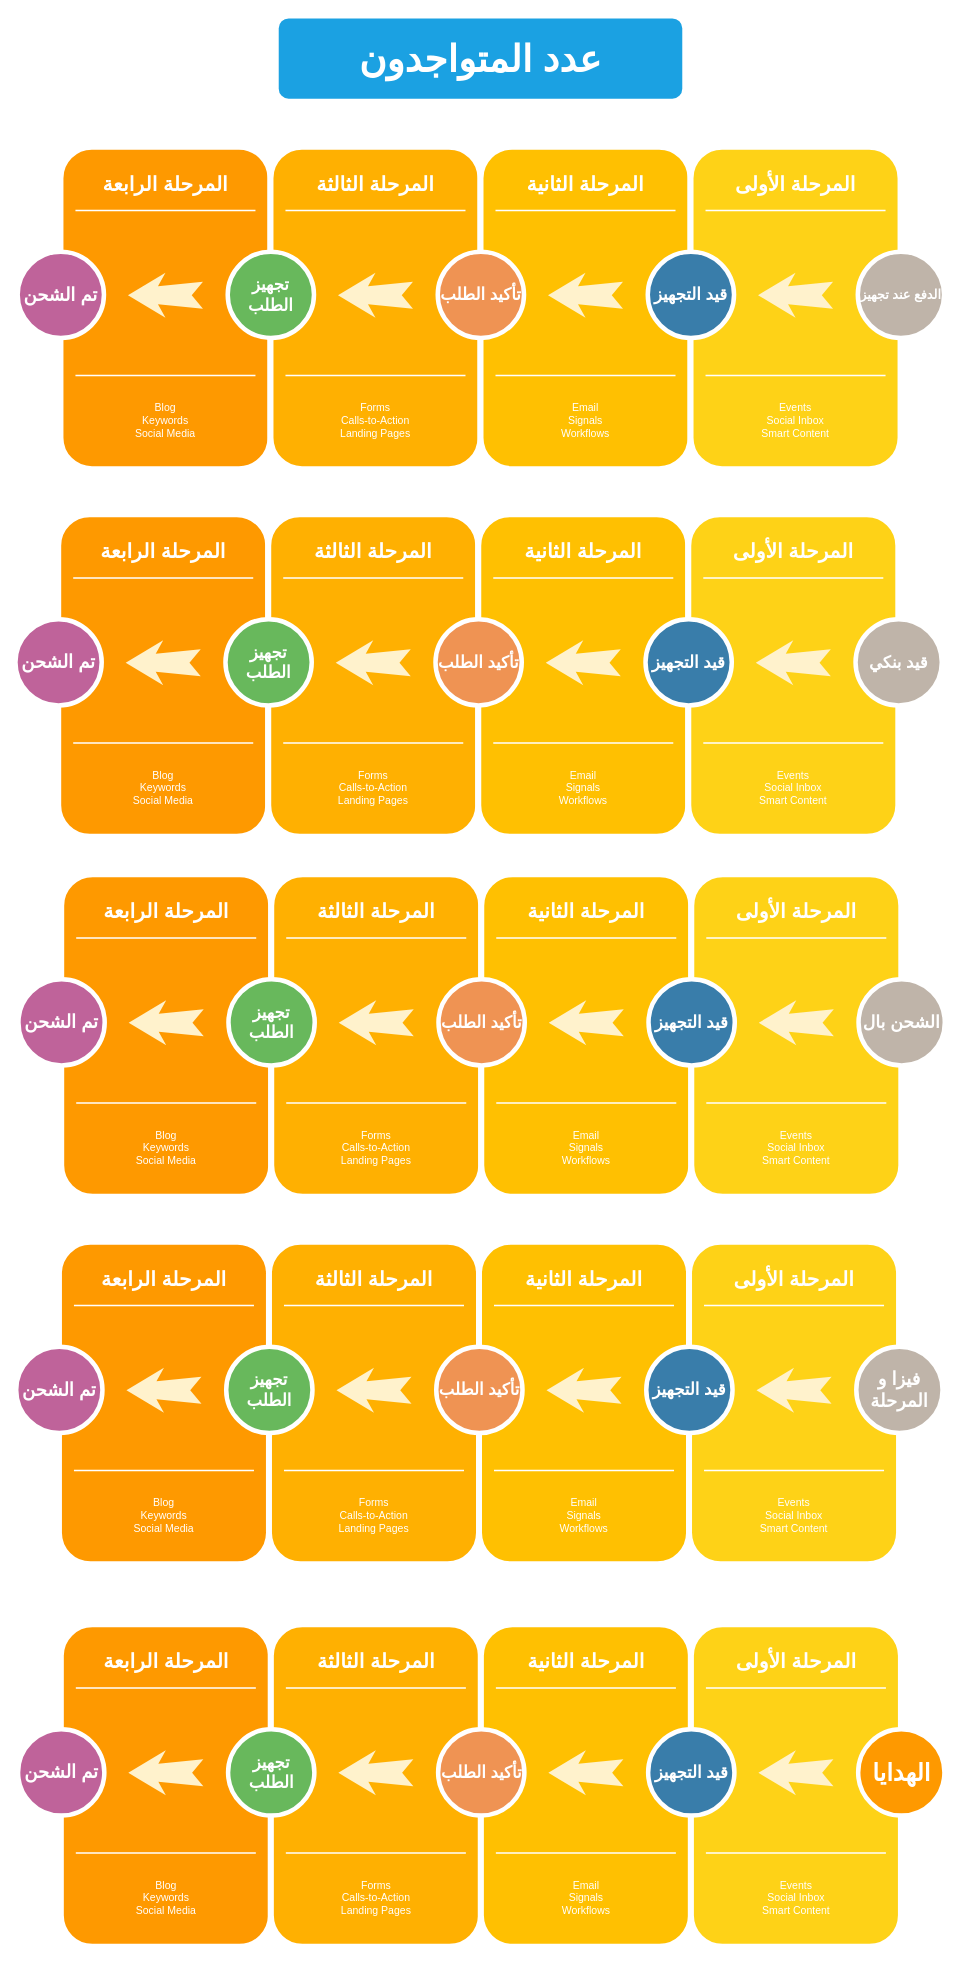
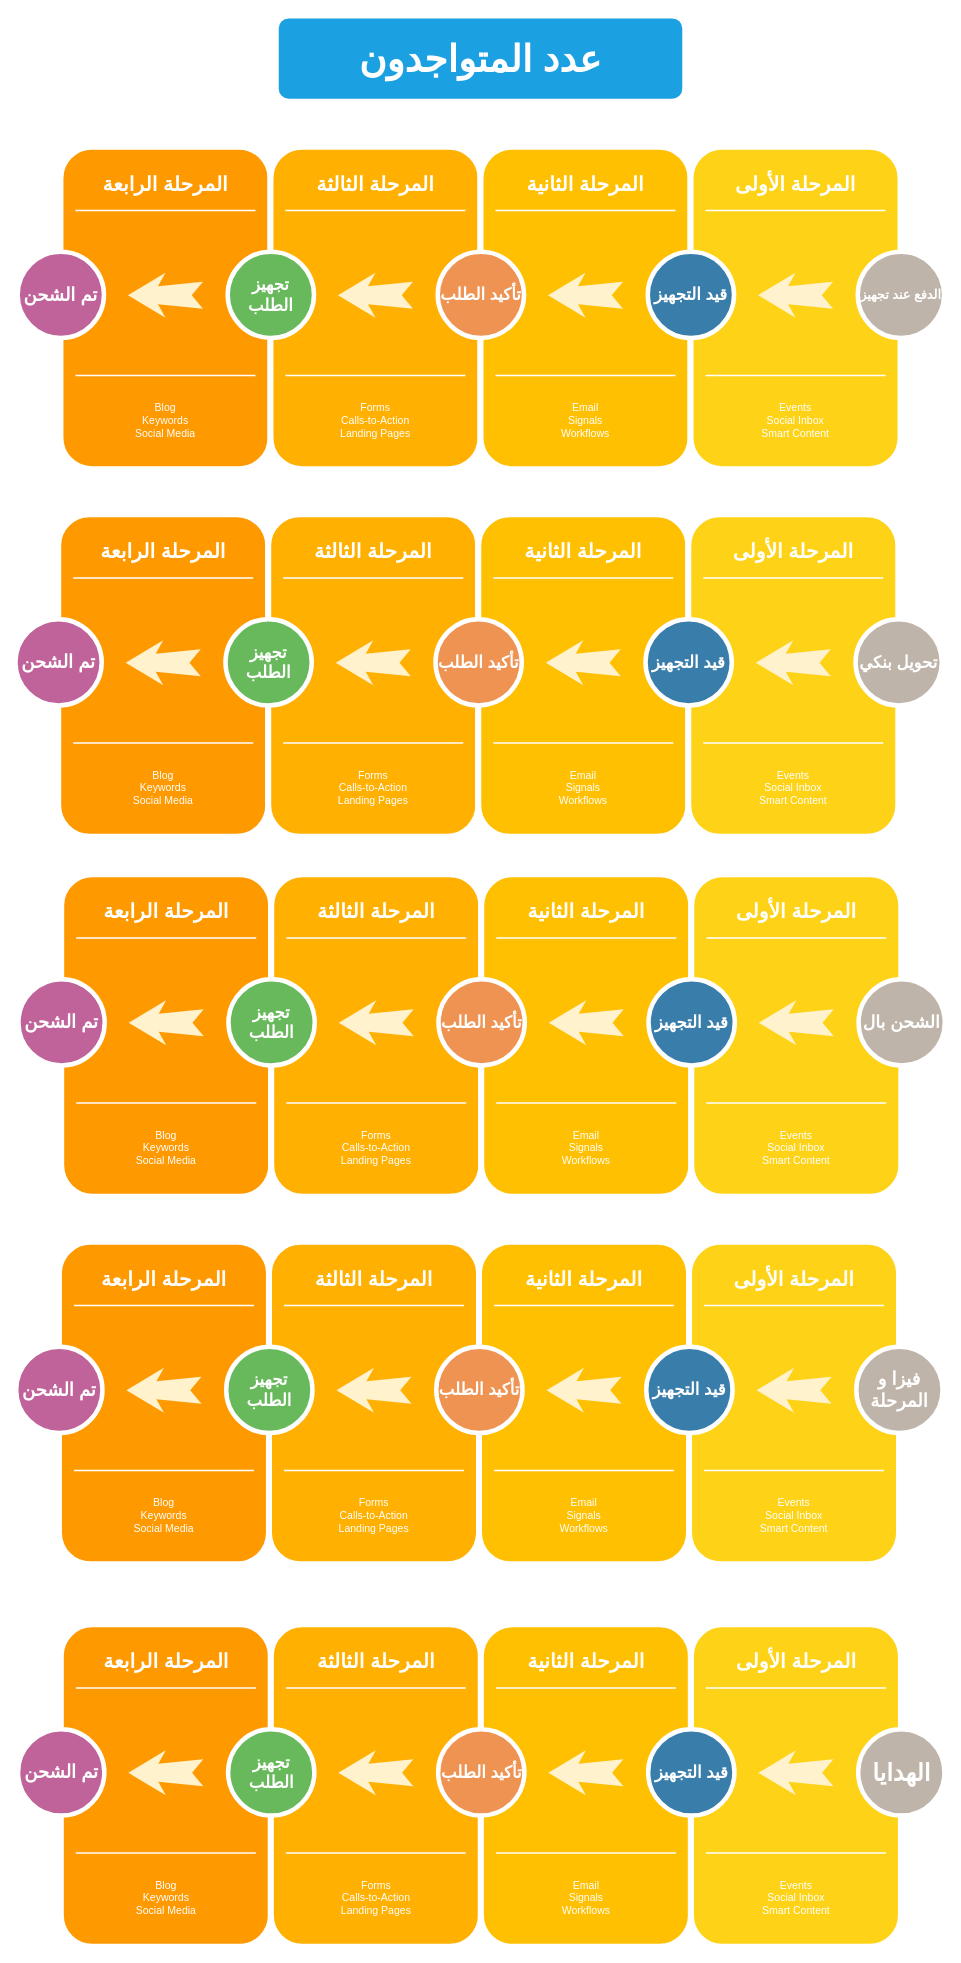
node "قيد بنكي": label "قيد بنكي" -> "تحويل بنكي"
node "الهدايا": fillcolor #fe9900 -> #bfb4a9
